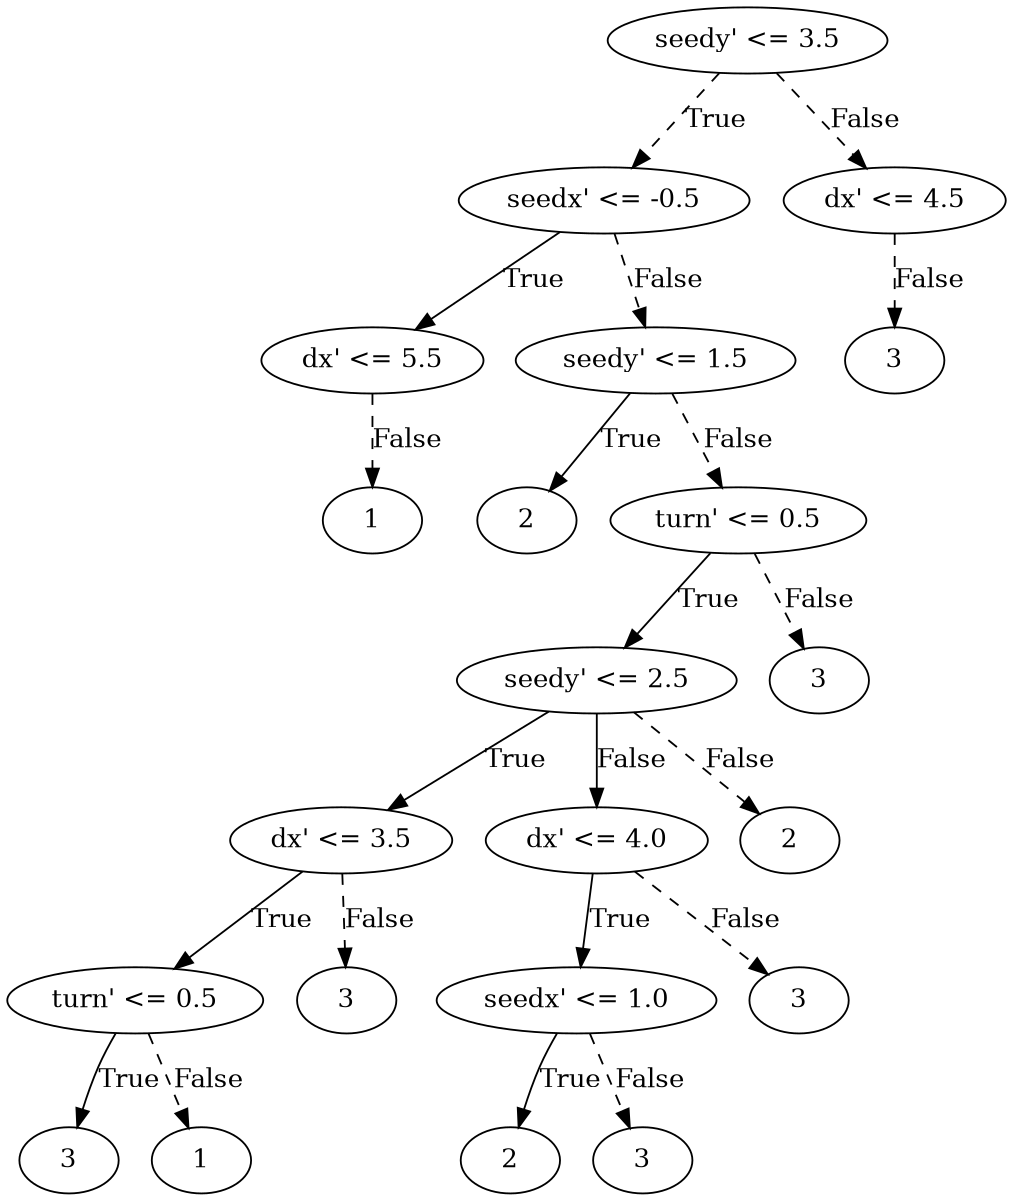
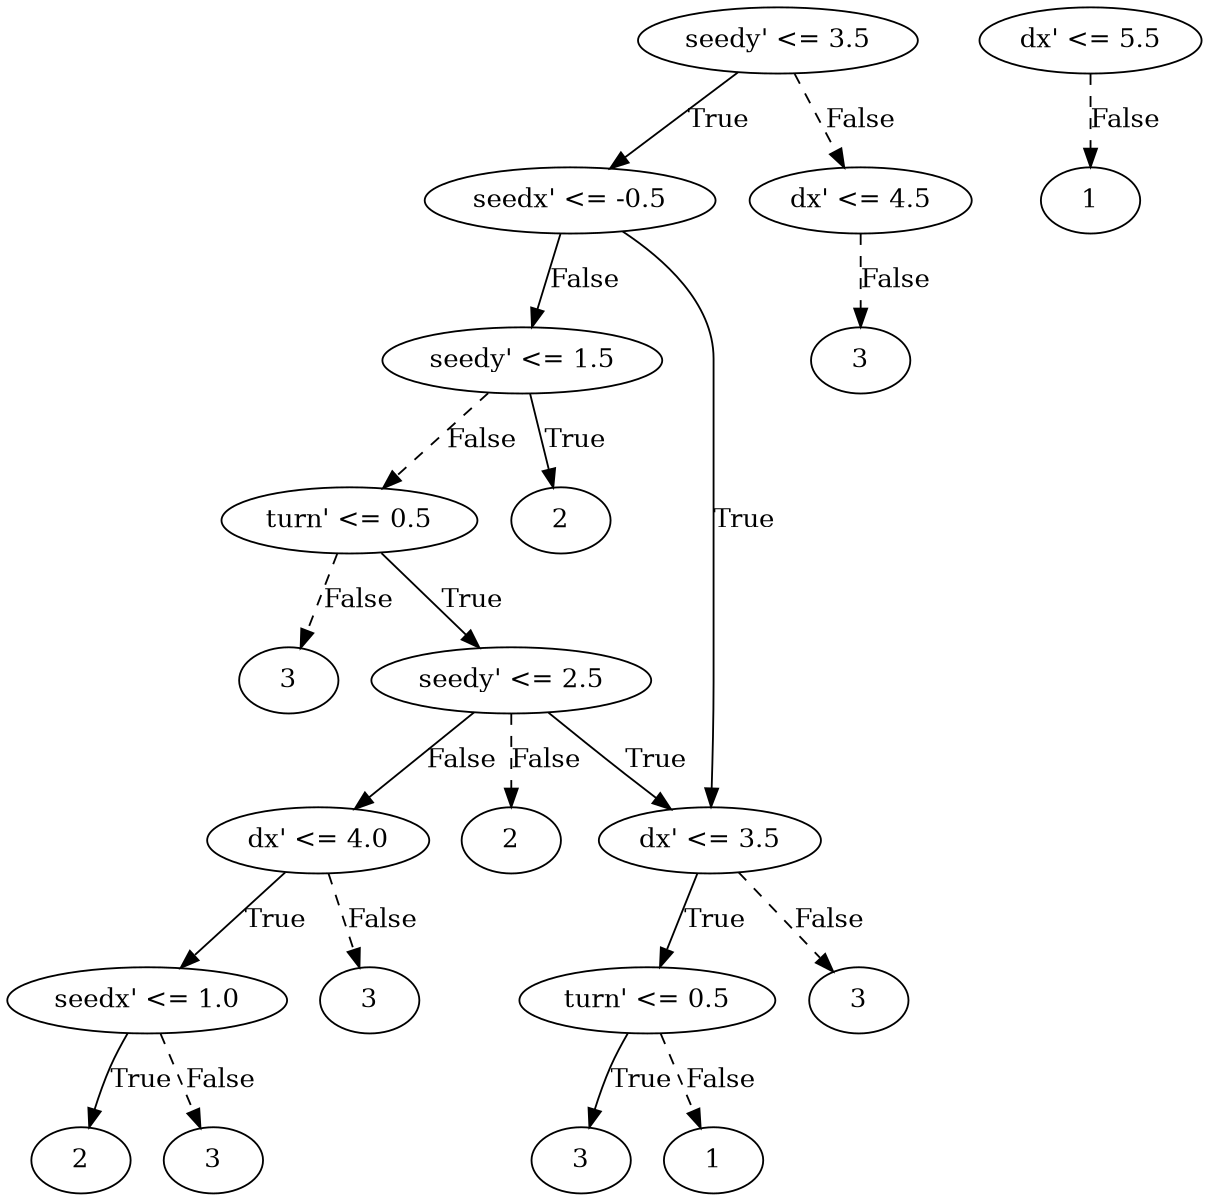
edge "seedy' <= 3.5" -> "seedx' <= -0.5": style dashed -> solid
edge "seedx' <= -0.5" -> "seedy' <= 1.5": style dashed -> solid
edge "seedx' <= -0.5" -> "dx' <= 5.5": now "seedx' <= -0.5" -> "dx' <= 3.5"
